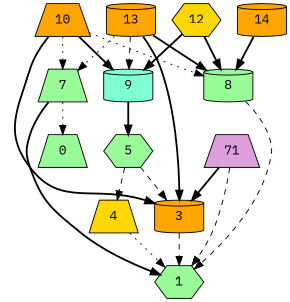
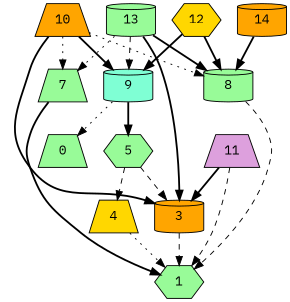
node "13": fillcolor orange -> palegreen
edge "7" -> "0": now "9" -> "0"
node "71": label "71" -> "11"
